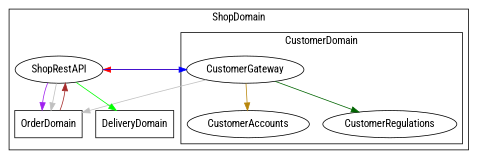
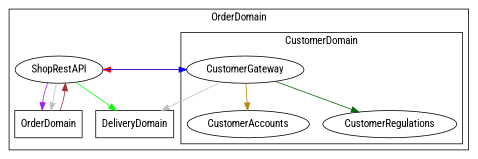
cluster "ShopDomain": label "ShopDomain" -> "OrderDomain"
edge "CustomerGateway" -> "OrderDomain": now "CustomerGateway" -> "DeliveryDomain"
